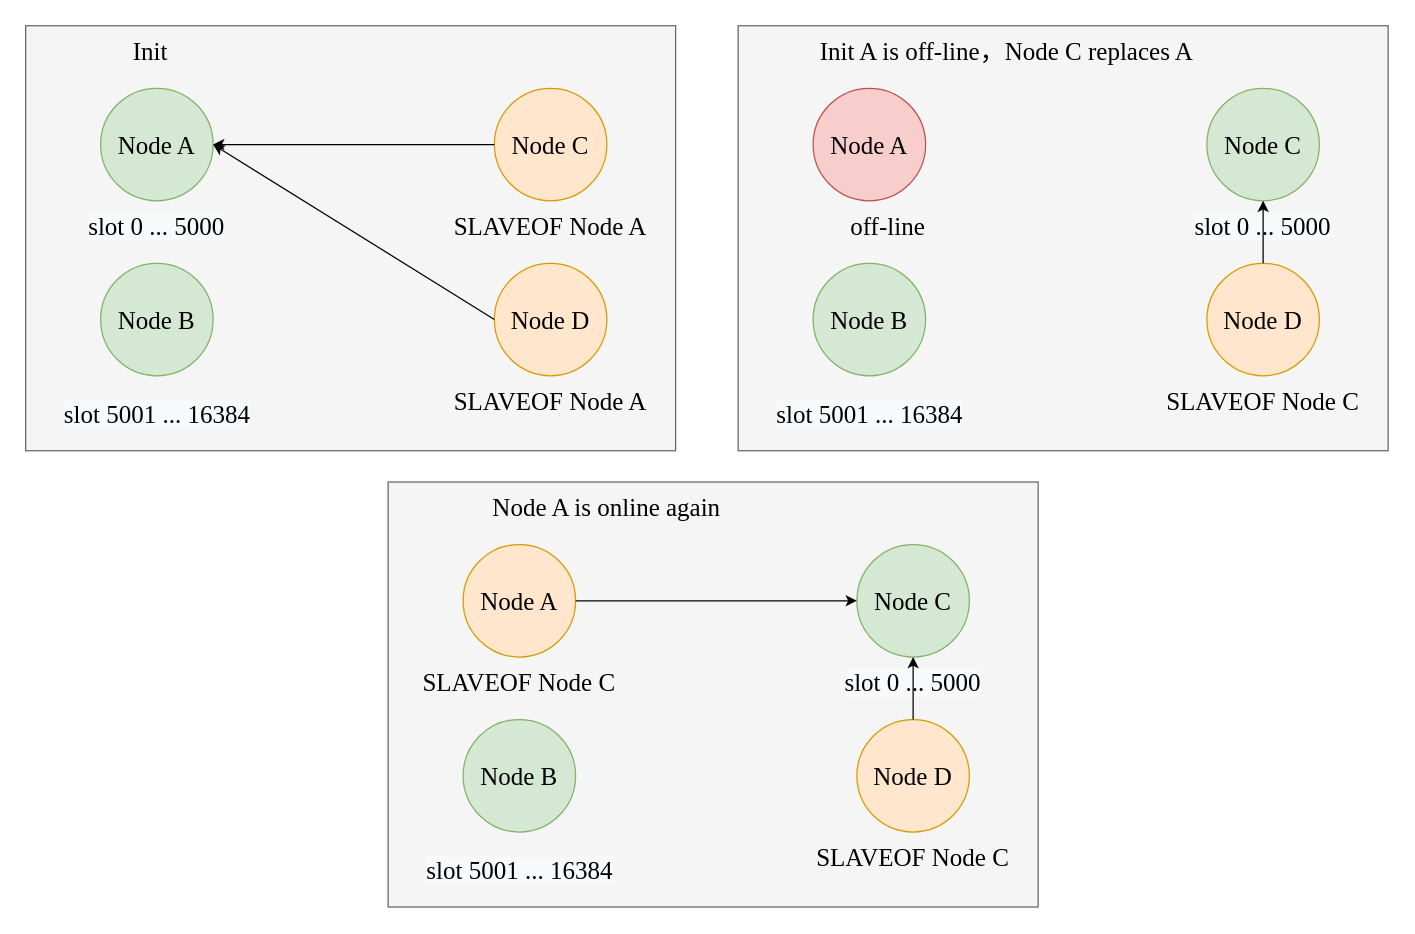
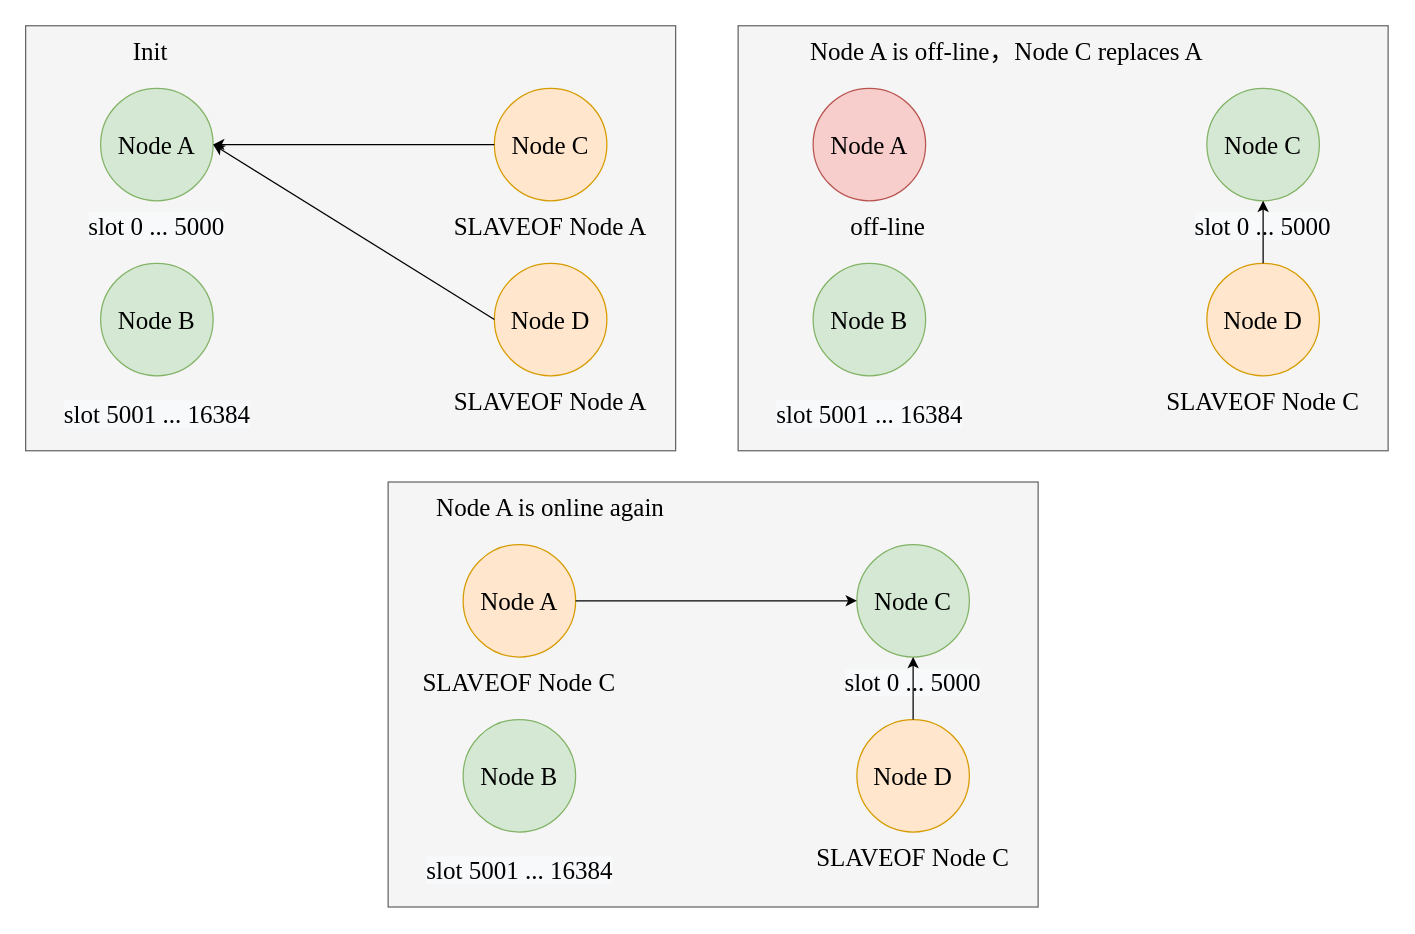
node "Init A is off-line，Node C replaces A": label "Init A is off-line，Node C replaces A" -> "Node A is off-line，Node C replaces A"
node "Node A is online again": moved (607, 507) -> (551, 507)
